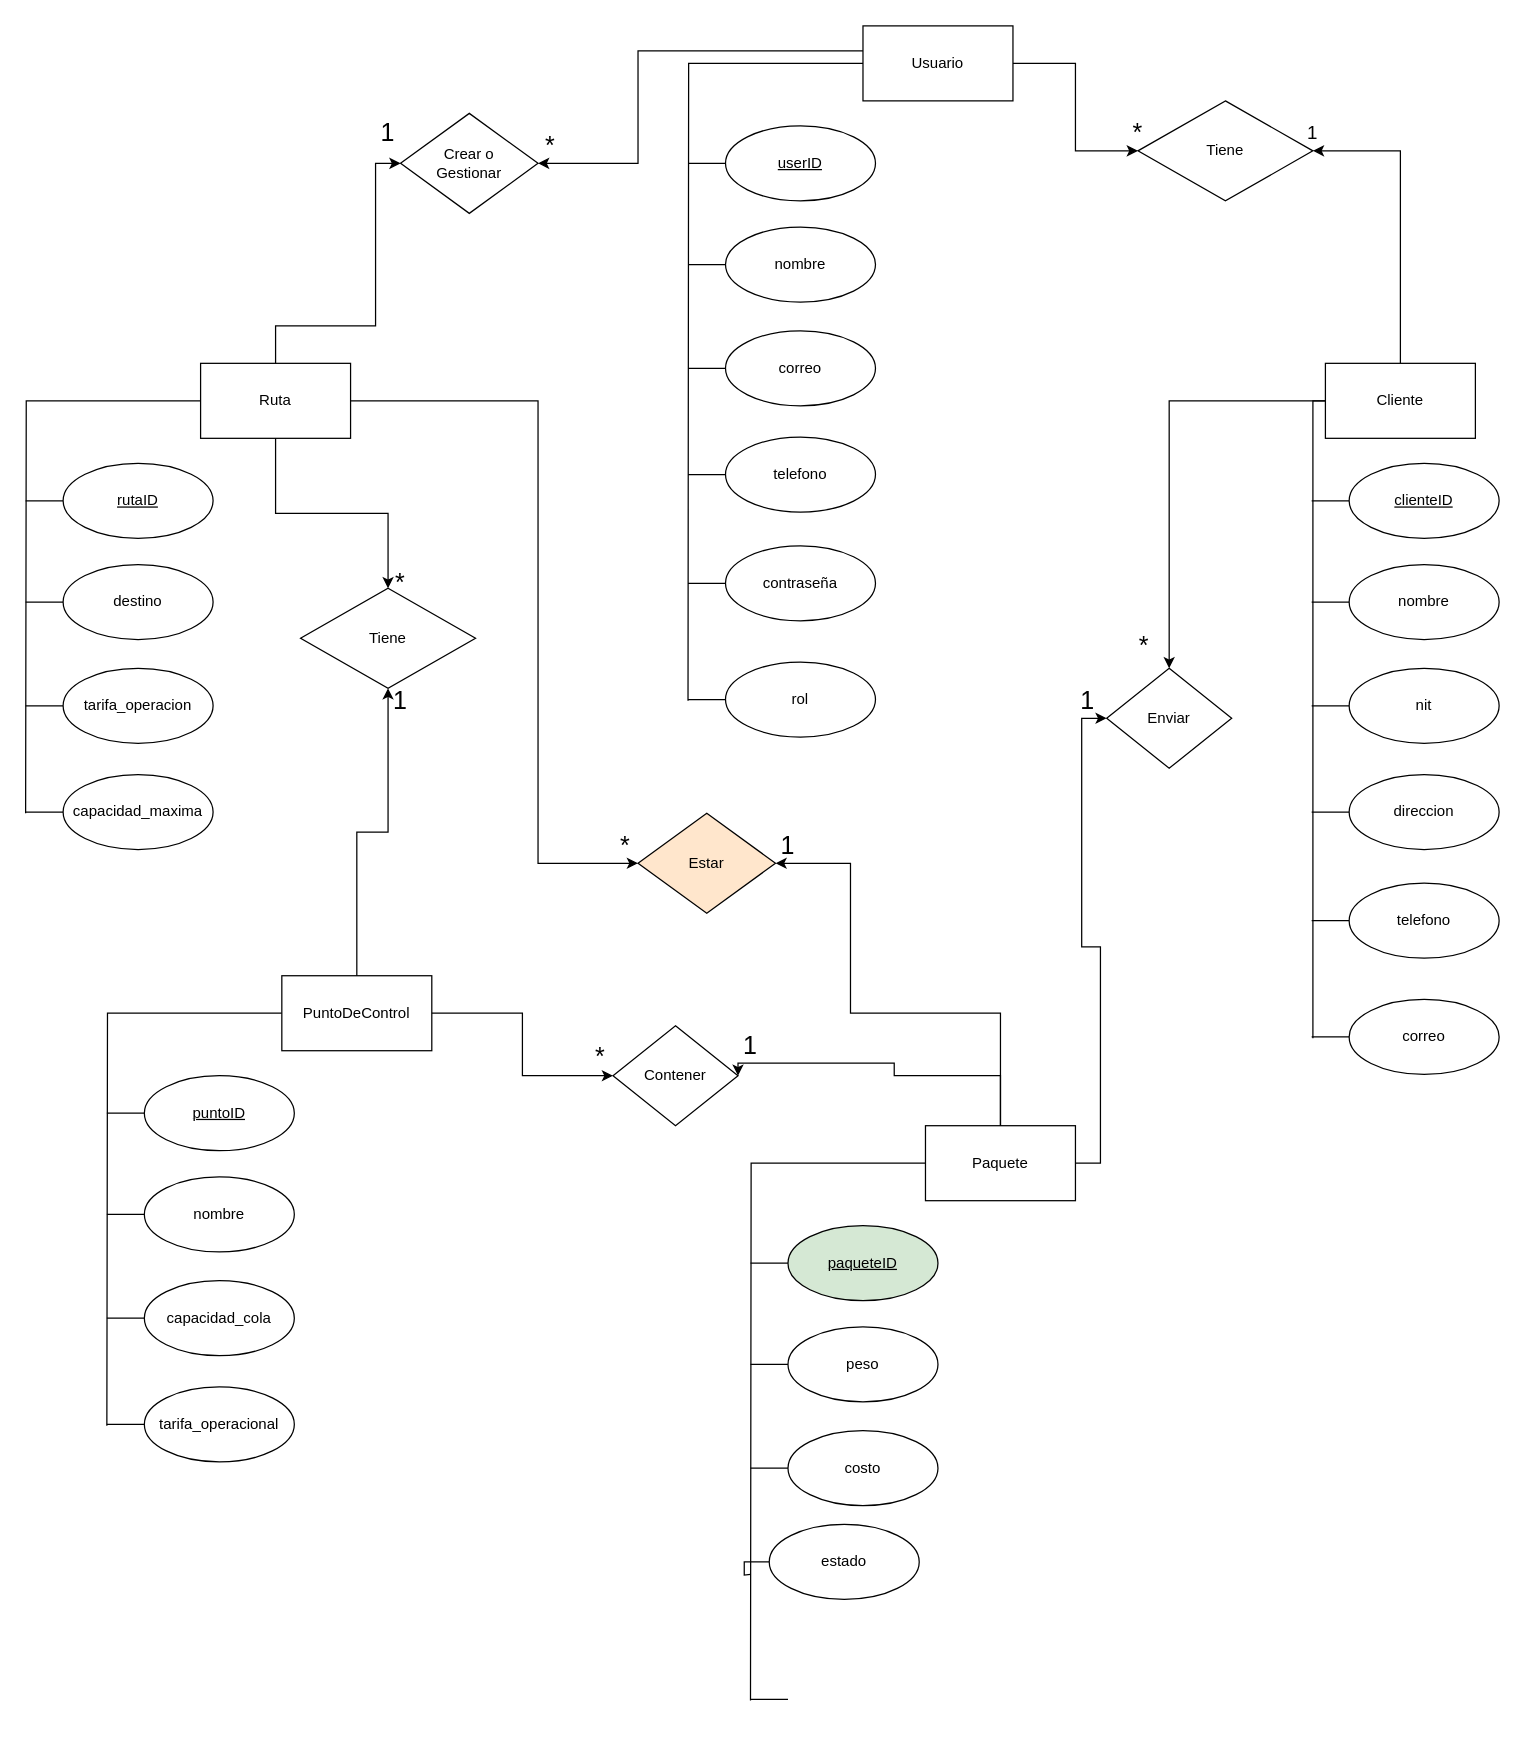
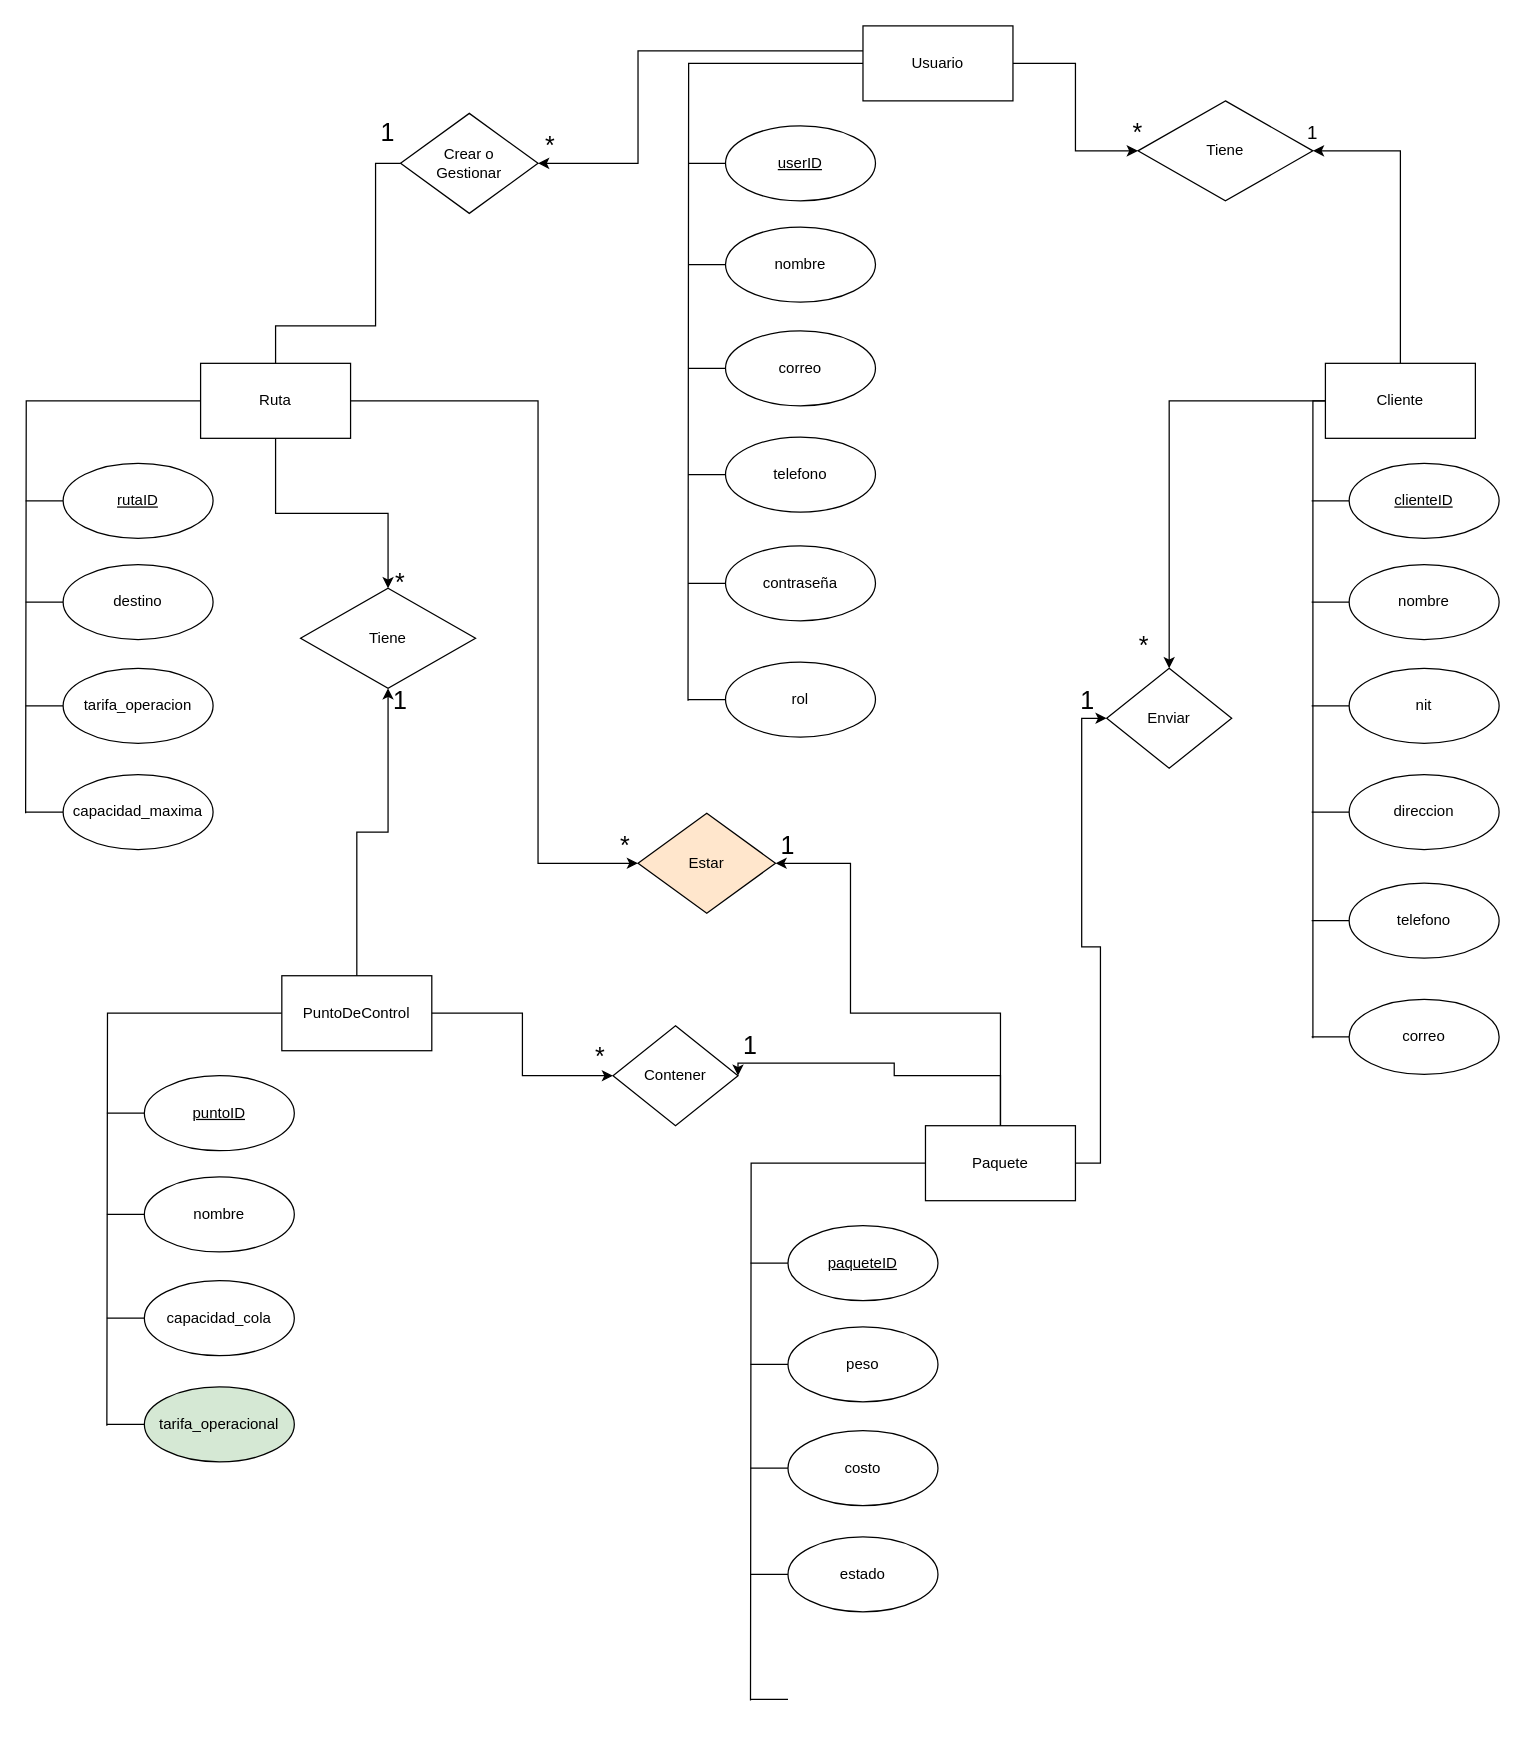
edge "Ruta" -> "Crear o Gestionar": arrowhead classic -> none
node "paqueteID": fillcolor #d5e8d4 -> #ffffff
node "tarifa_operacional": fillcolor #ffffff -> #d5e8d4
node "estado": moved (844, 1562) -> (863, 1574)
